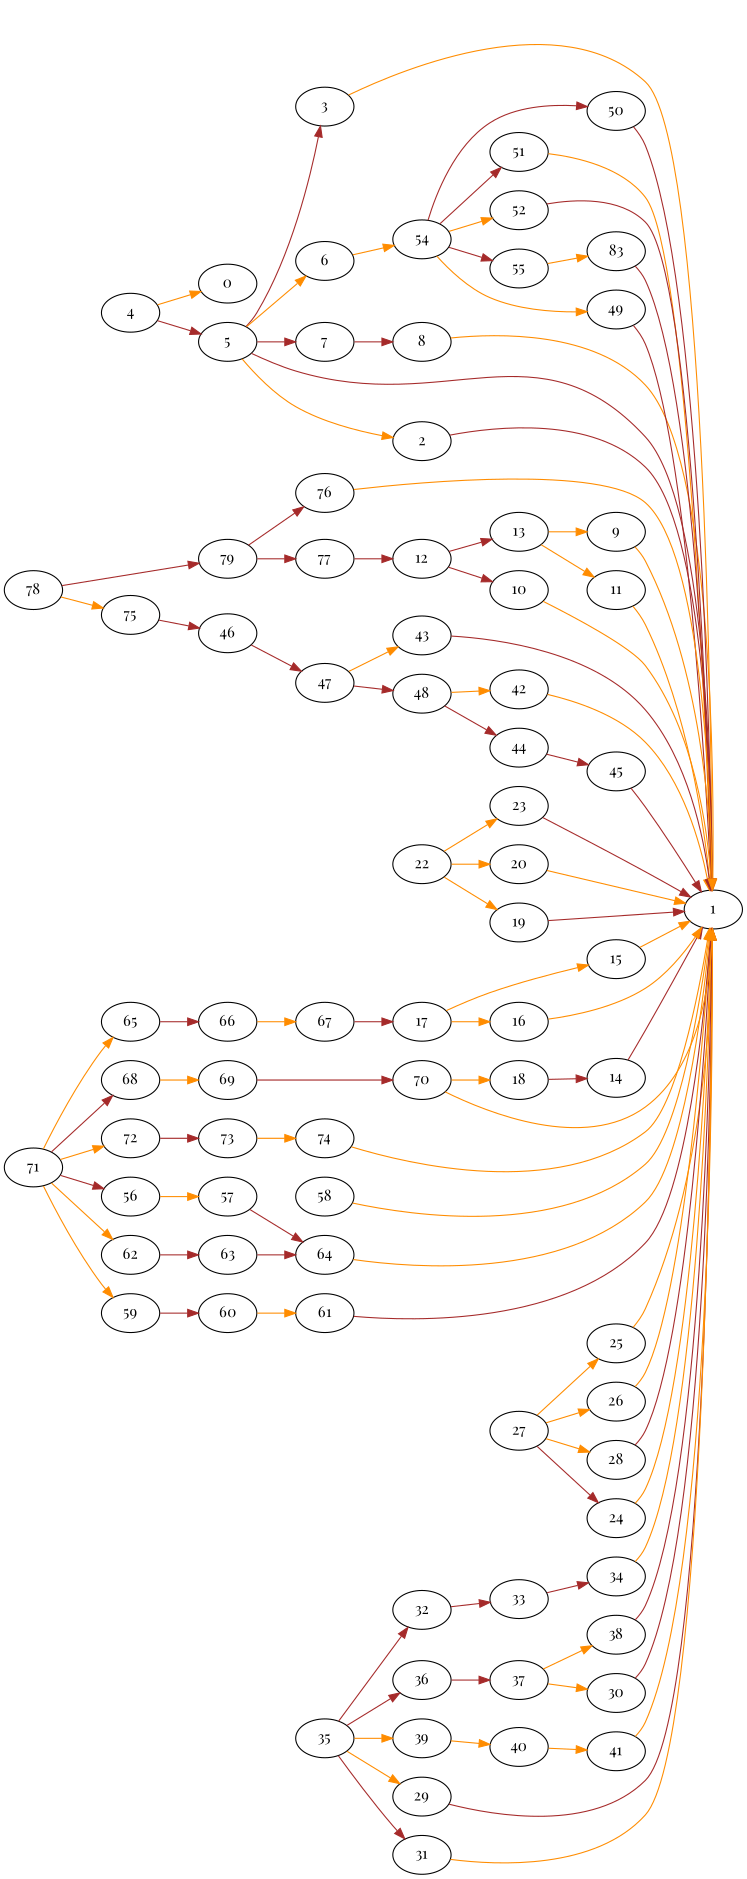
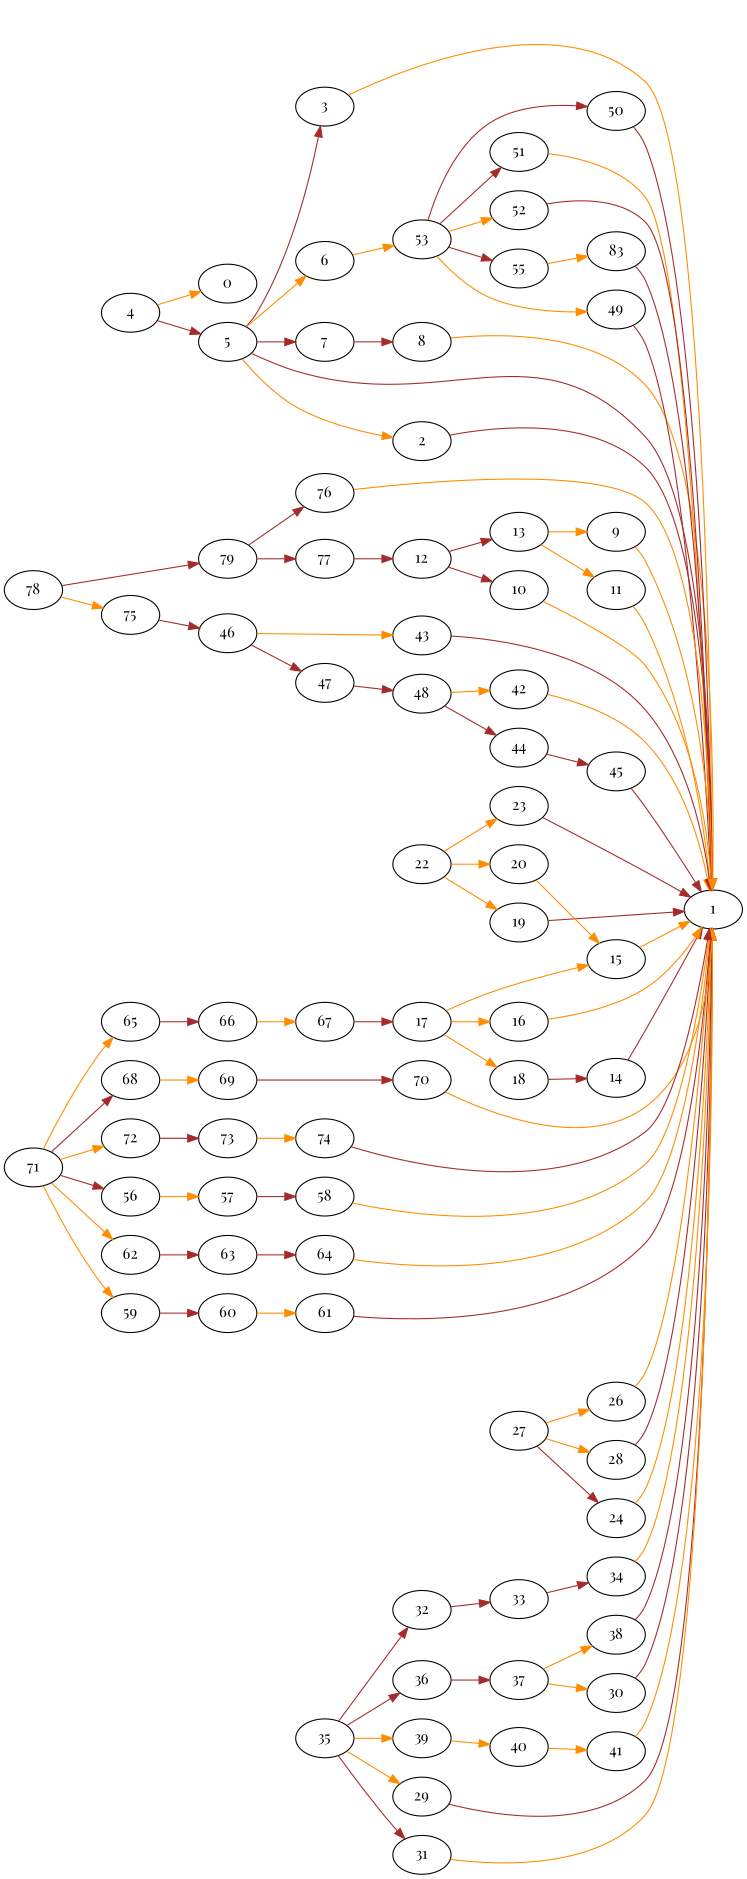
node "54": label "54" -> "53"
edge "47" -> "43": now "46" -> "43"
edge "20" -> "1": now "20" -> "15"
edge "70" -> "18": now "17" -> "18"
edge "74" -> "1": color darkorange -> brown
edge "57" -> "64": now "57" -> "58"
node "25": removed
